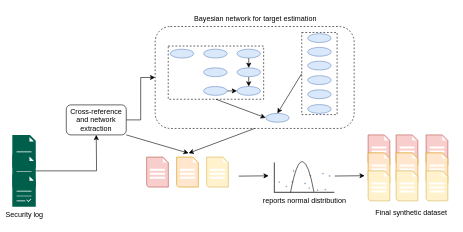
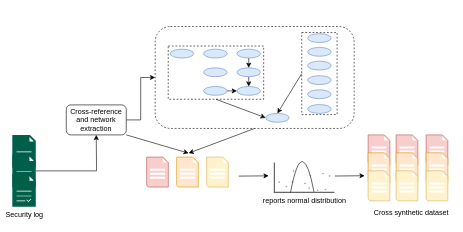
node "Bayesian network for target estimation": removed
node "Final synthetic dataset": label "Final synthetic dataset" -> "Cross synthetic dataset"
